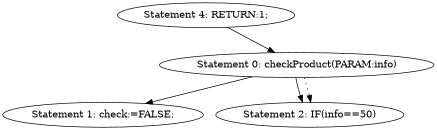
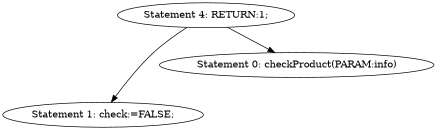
edge "Statement 0: checkProduct(PARAM:info)" -> "Statement 1: check:=FALSE;": now "Statement 4: RETURN:1;" -> "Statement 1: check:=FALSE;"
node "Statement 2: IF(info==50)": removed
